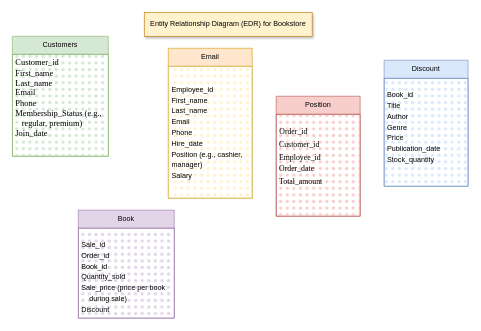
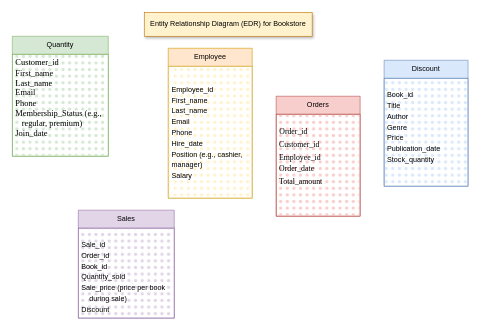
node "Customers": label "Customers" -> "Quantity"
node "Email": label "Email" -> "Employee"
node "Position": label "Position" -> "Orders"
node "Book": label "Book" -> "Sales"
